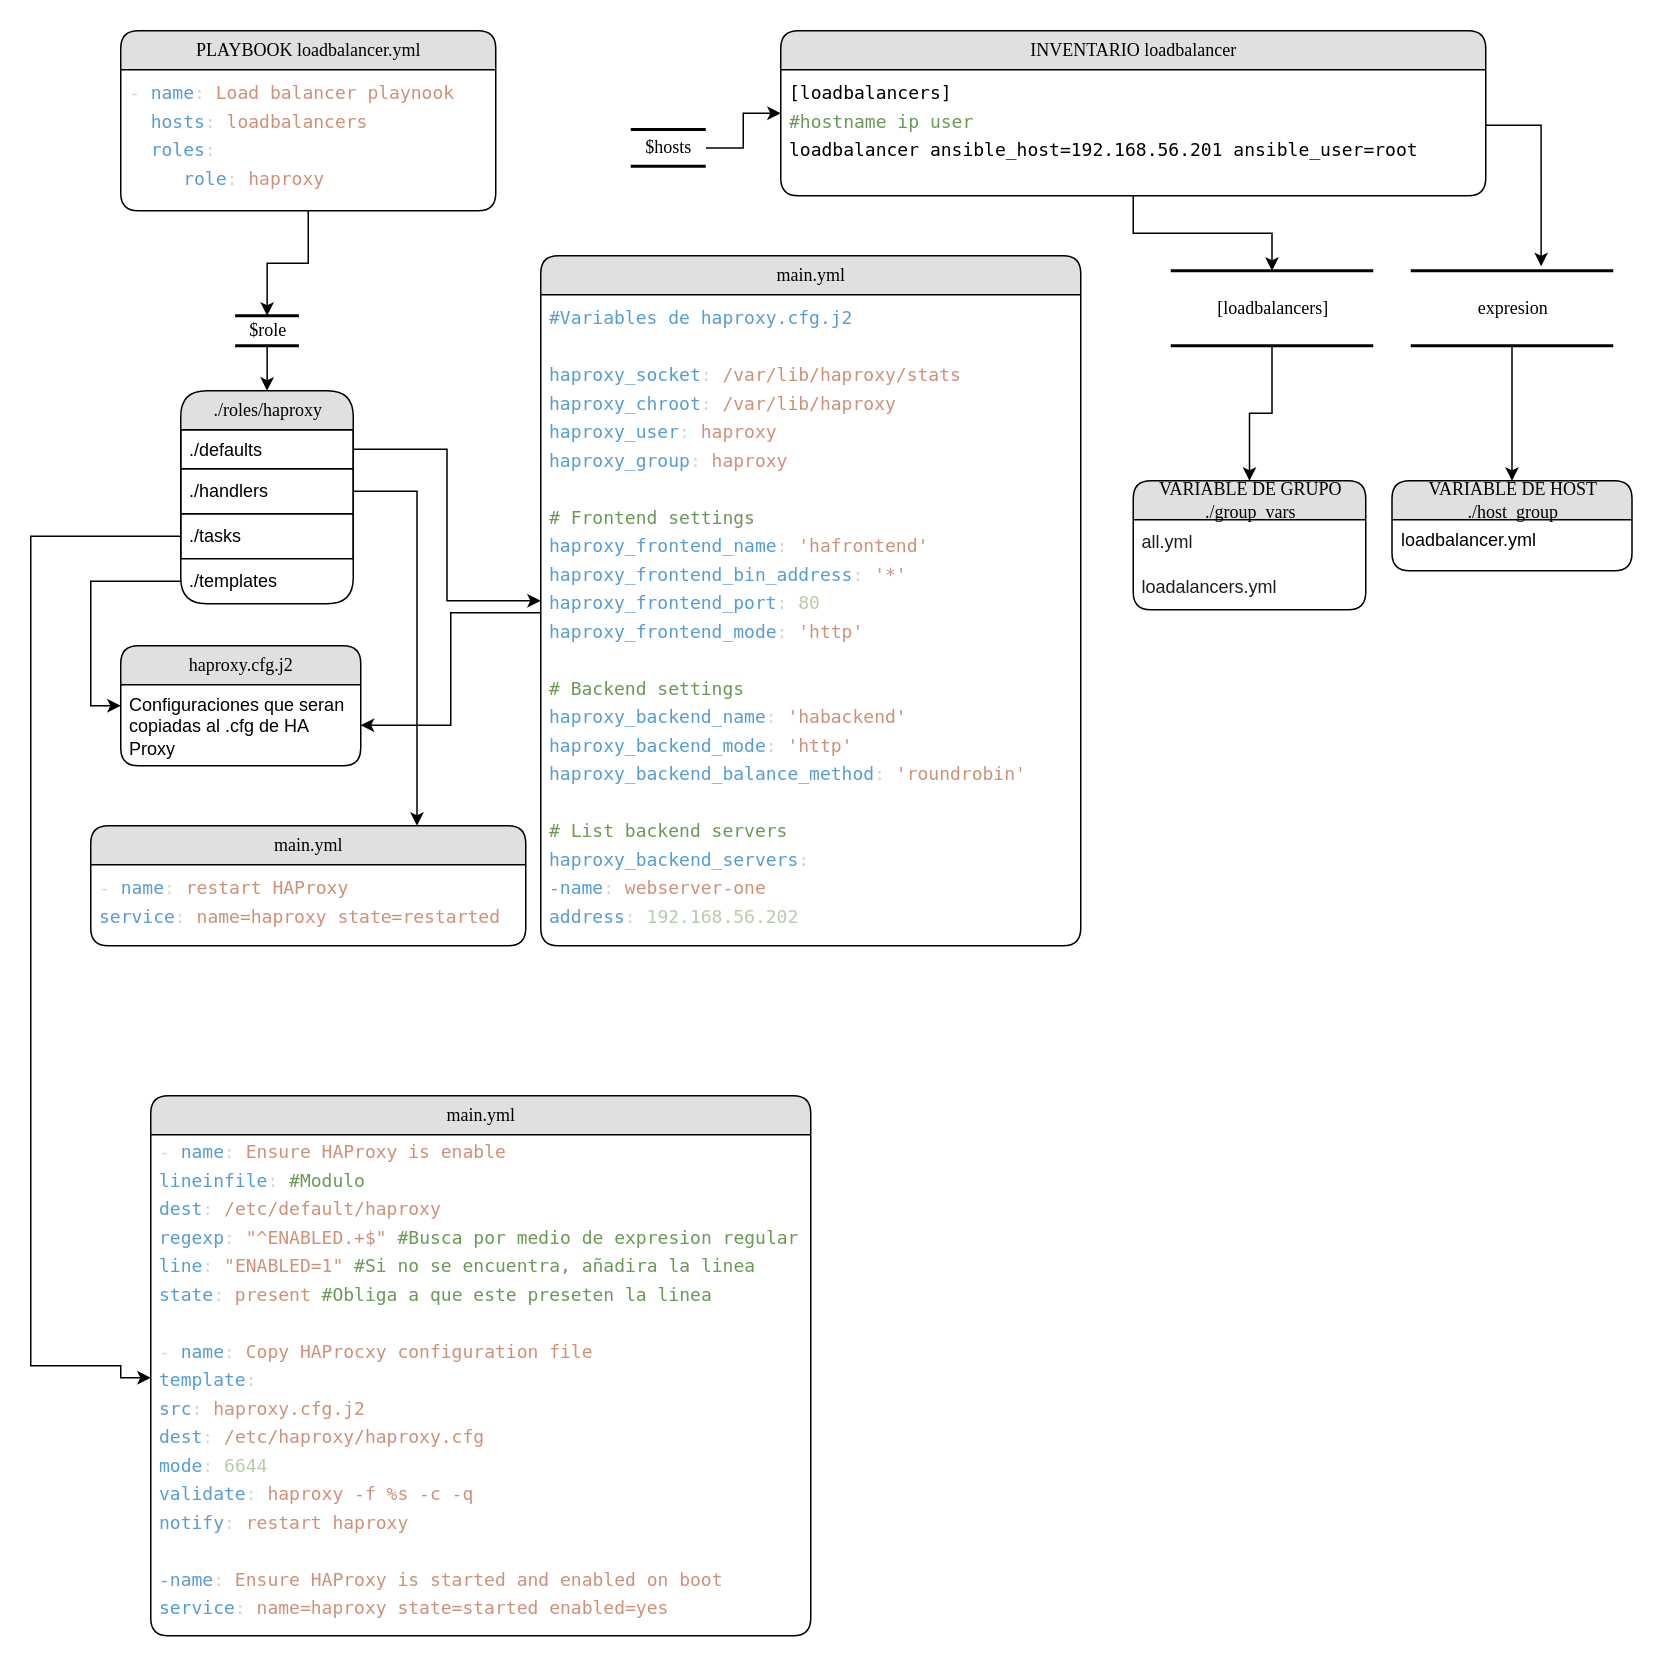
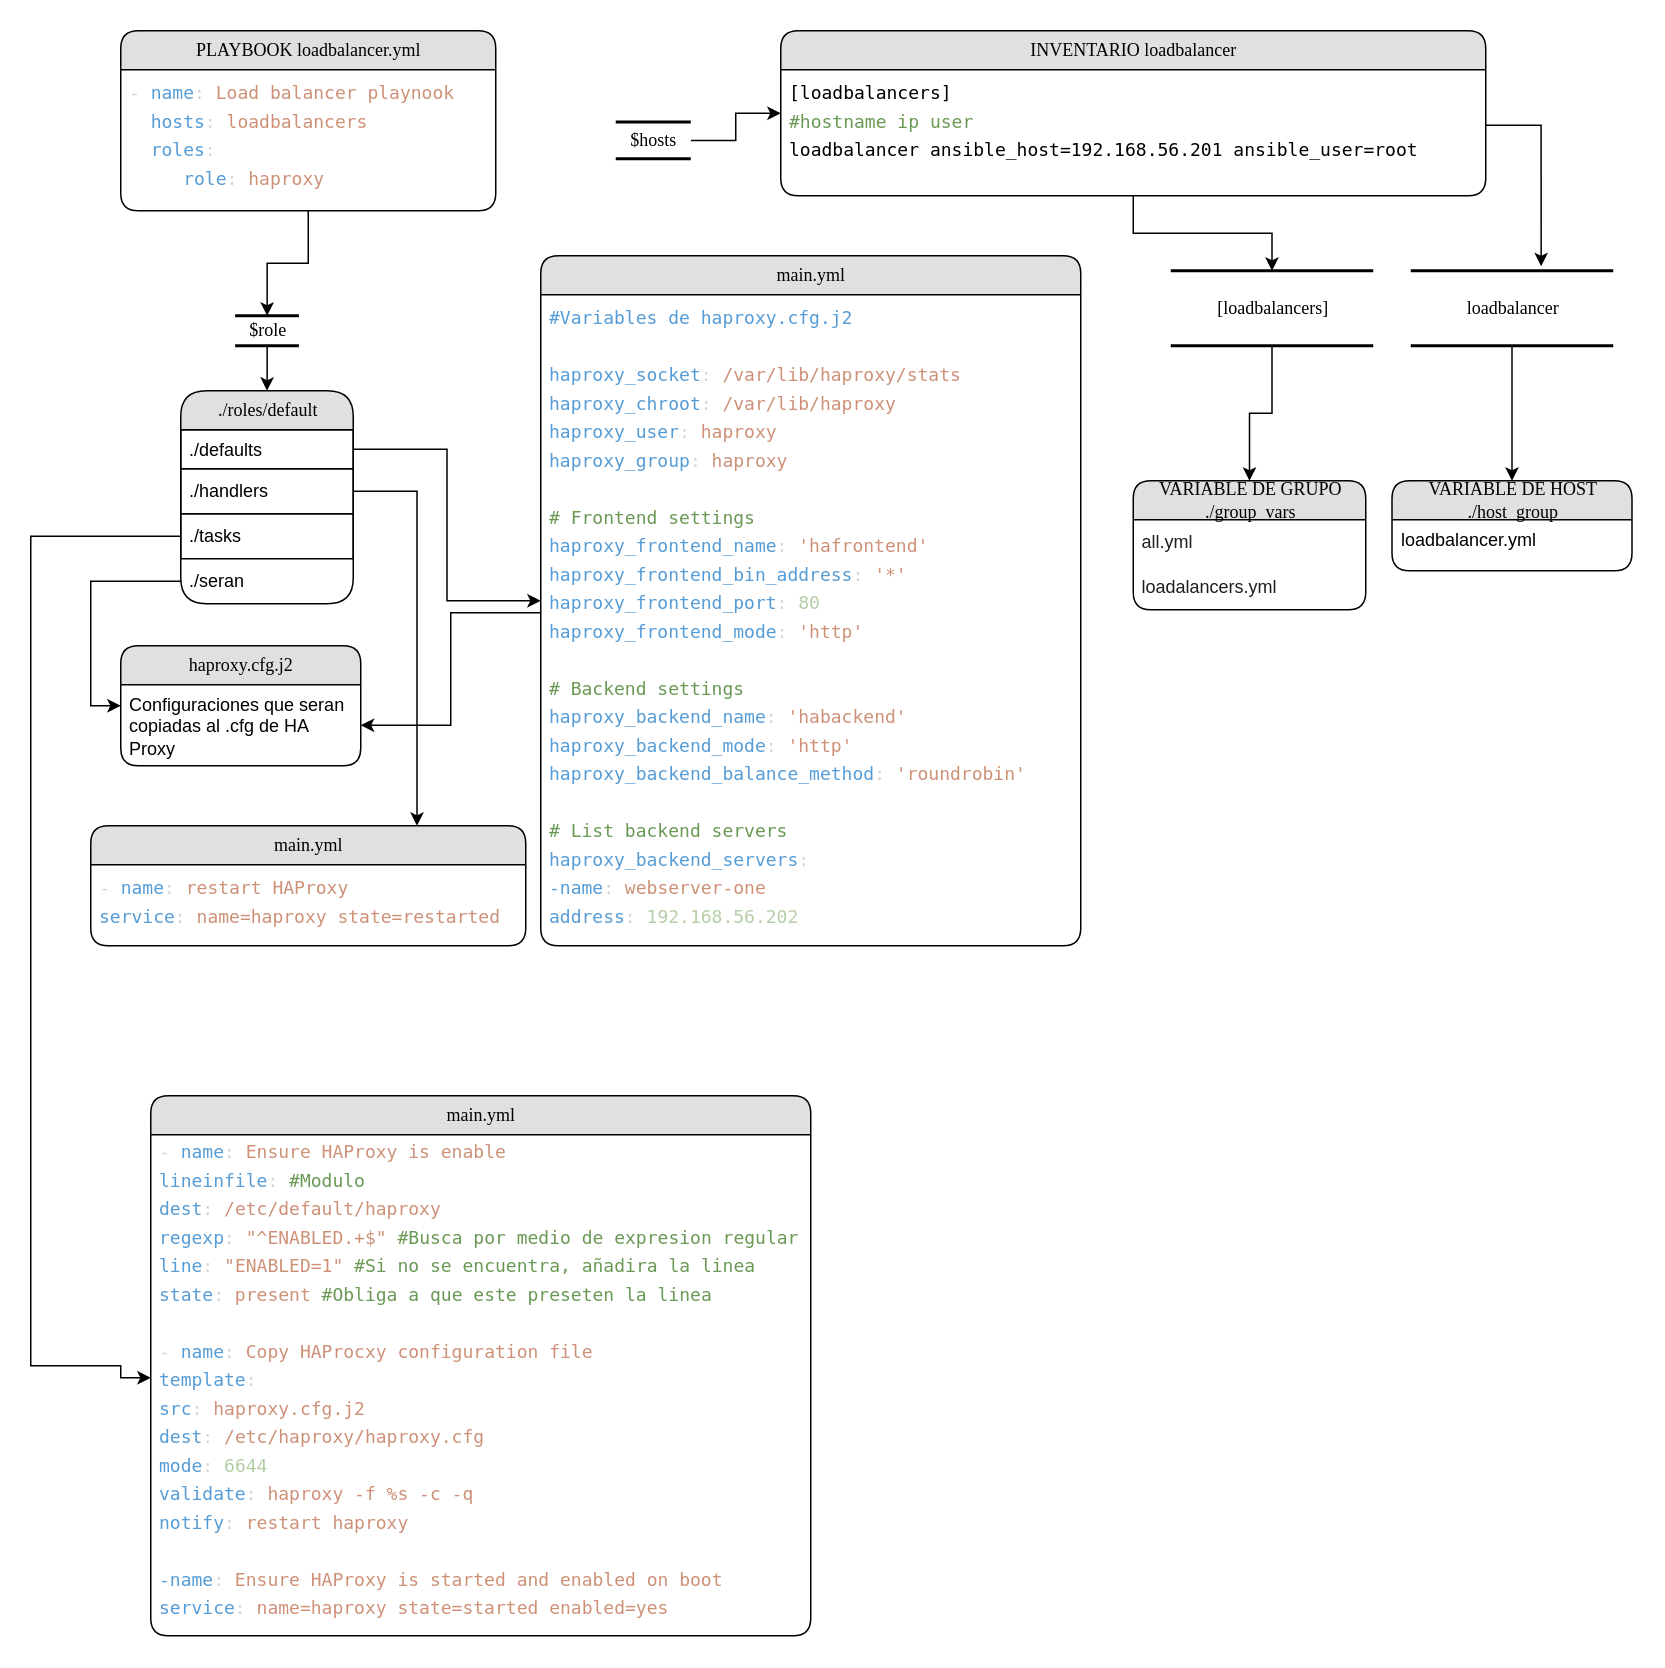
node "$hosts": moved (668, 148) -> (653, 140)
node "expresion": label "expresion" -> "loadbalancer"
node "./roles/haproxy": label "./roles/haproxy" -> "./roles/default"
node "./templates": label "./templates" -> "./seran"
